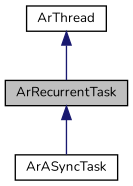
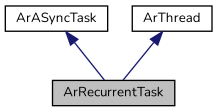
edge "ArASyncTask" -> "ArRecurrentTask": reversed
